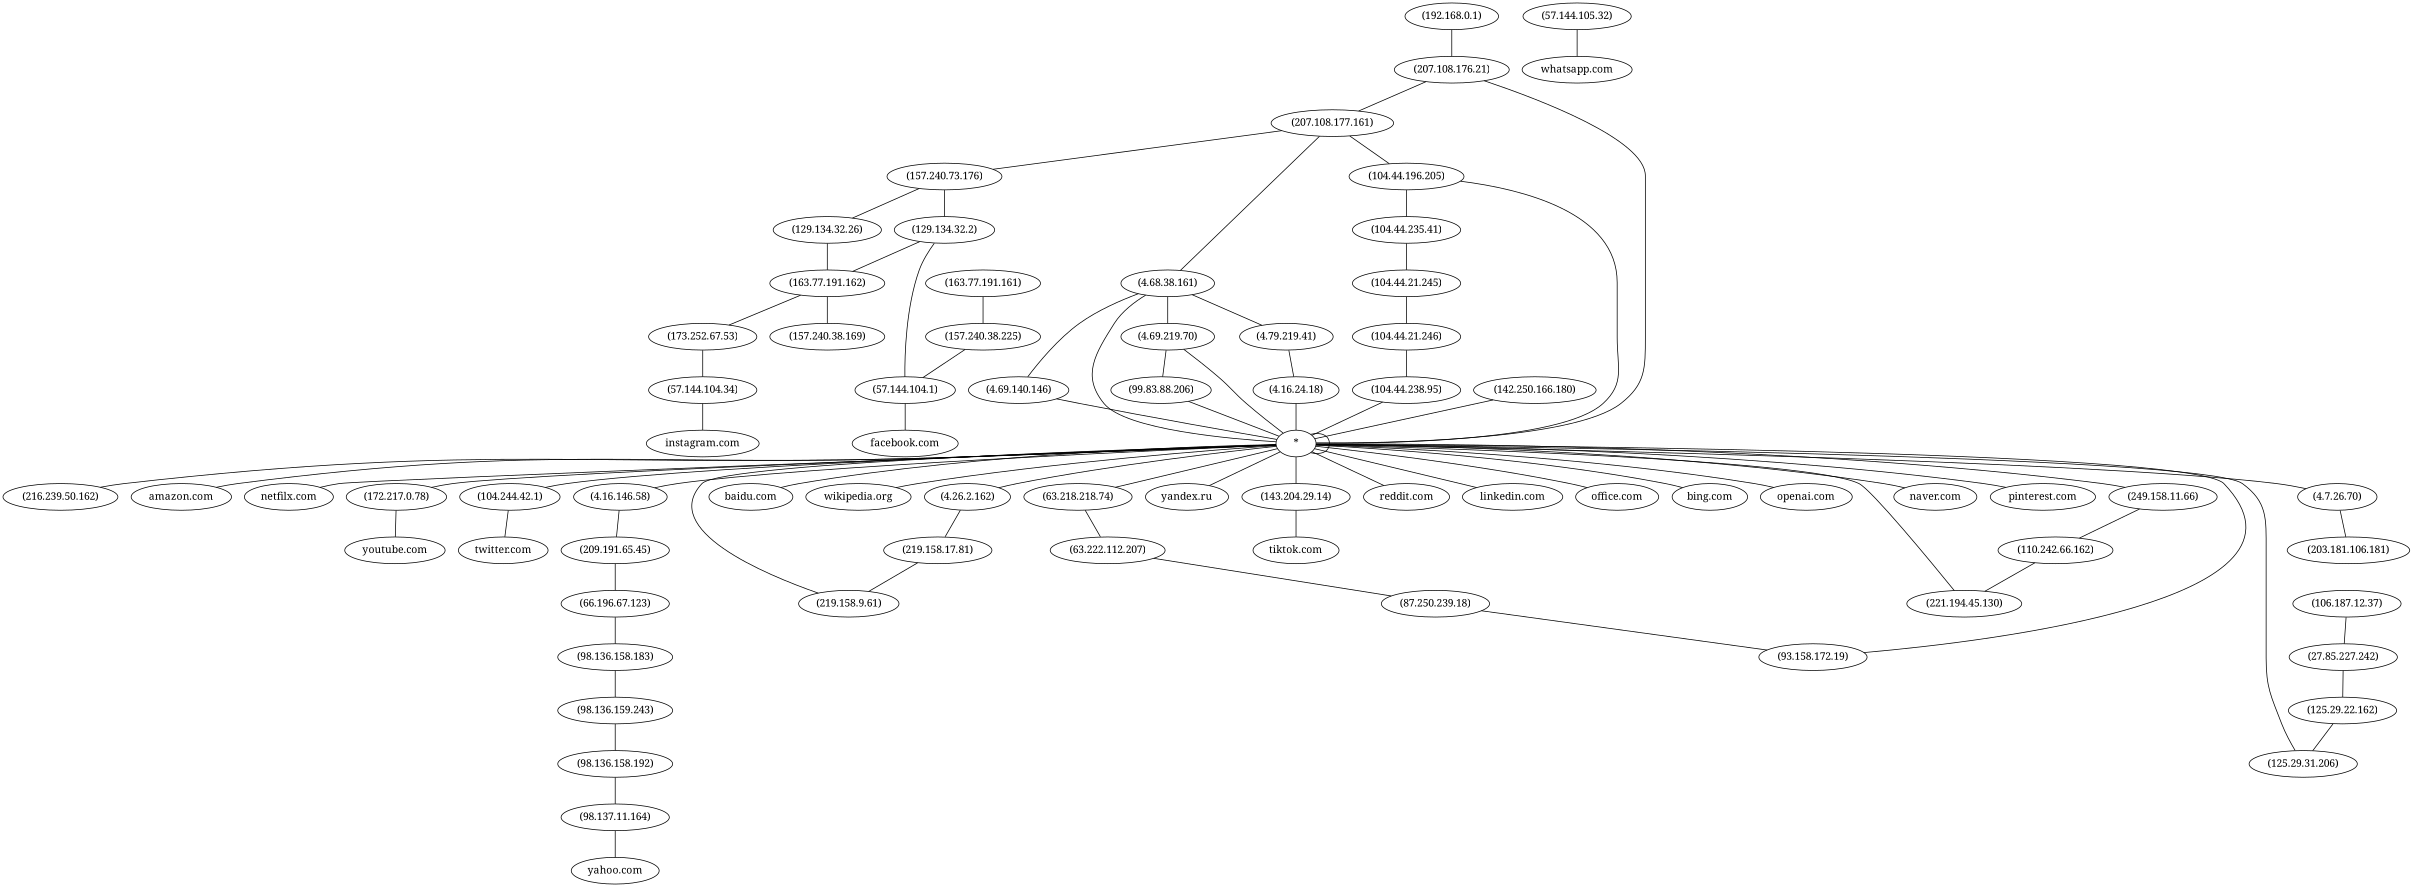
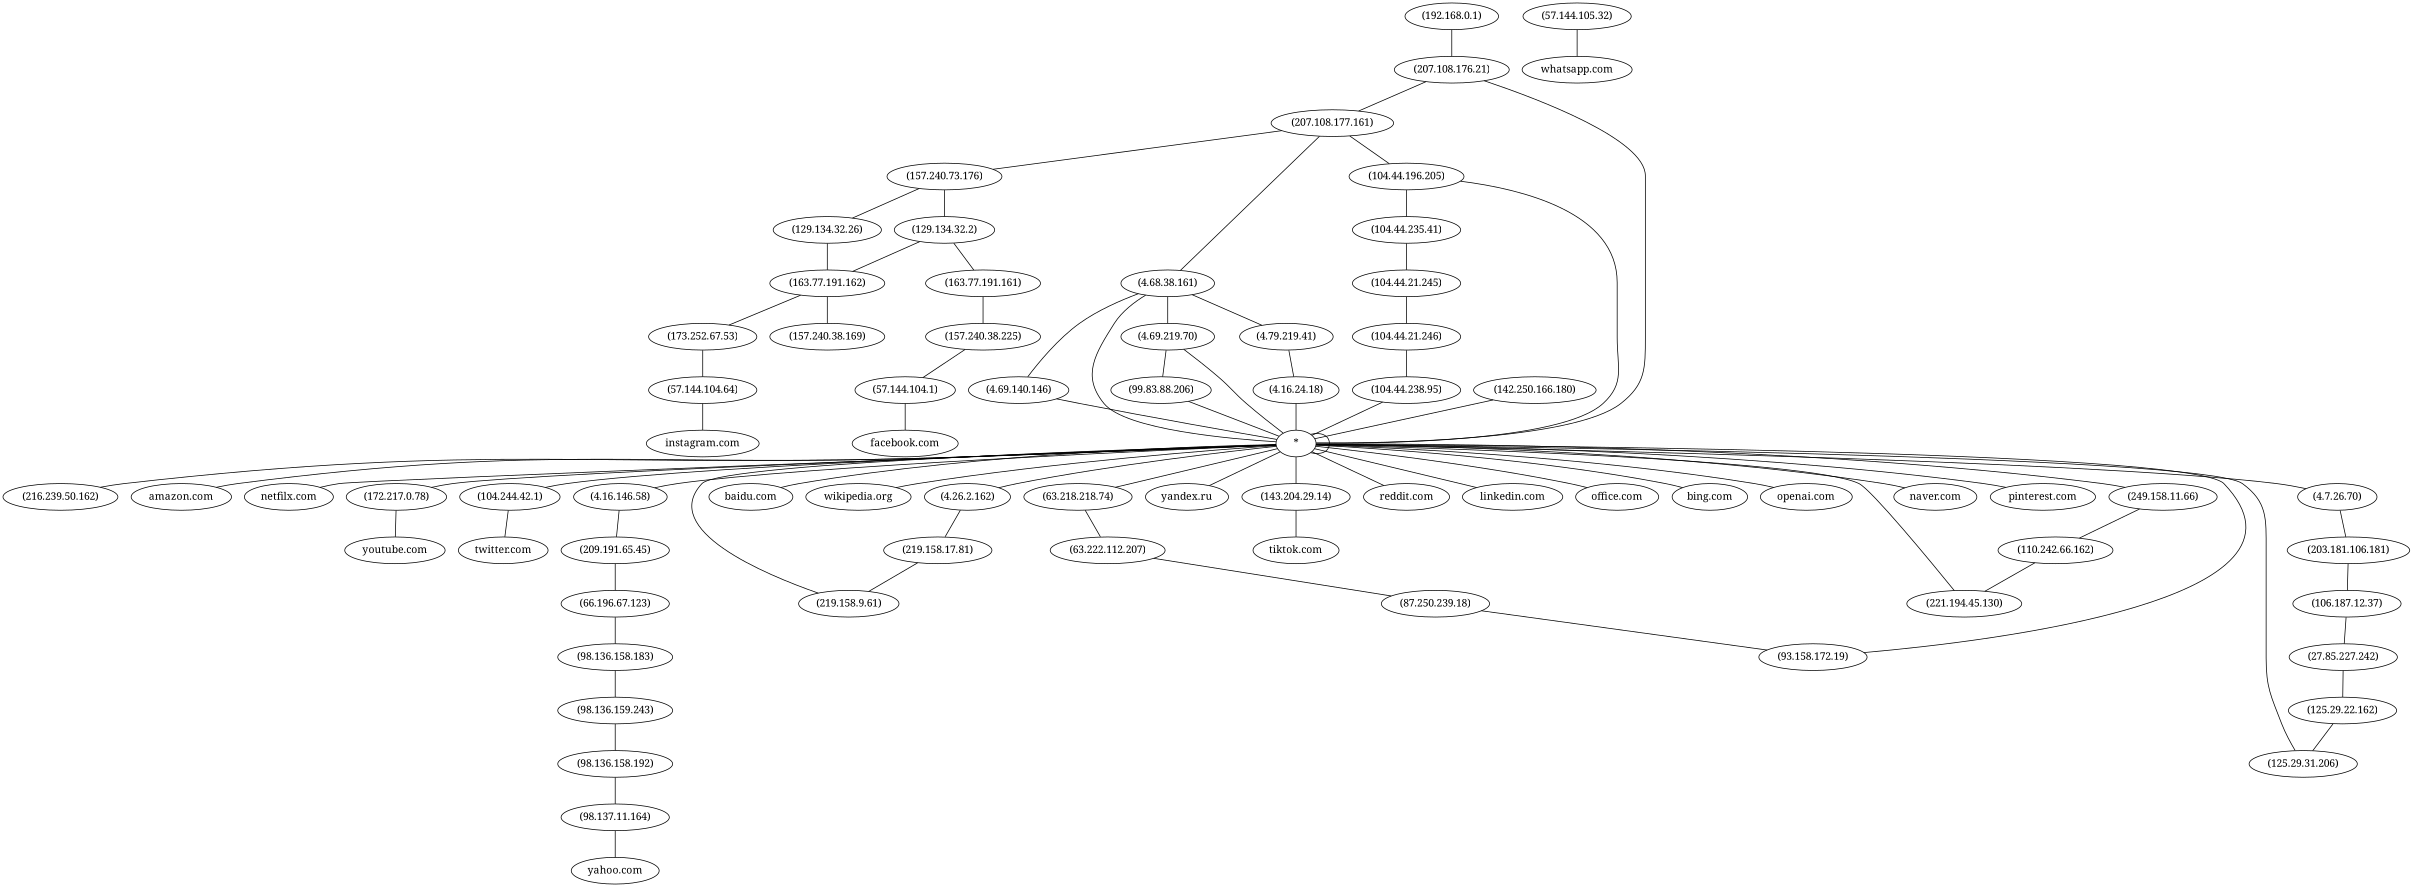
edge "(129.134.32.2)" -- "(57.144.104.1)": now "(129.134.32.2)" -- "(163.77.191.161)"
node "(57.144.104.34)": label "(57.144.104.34)" -> "(57.144.104.64)"
edge "(203.181.106.181)" -- "(106.187.12.37)": added
